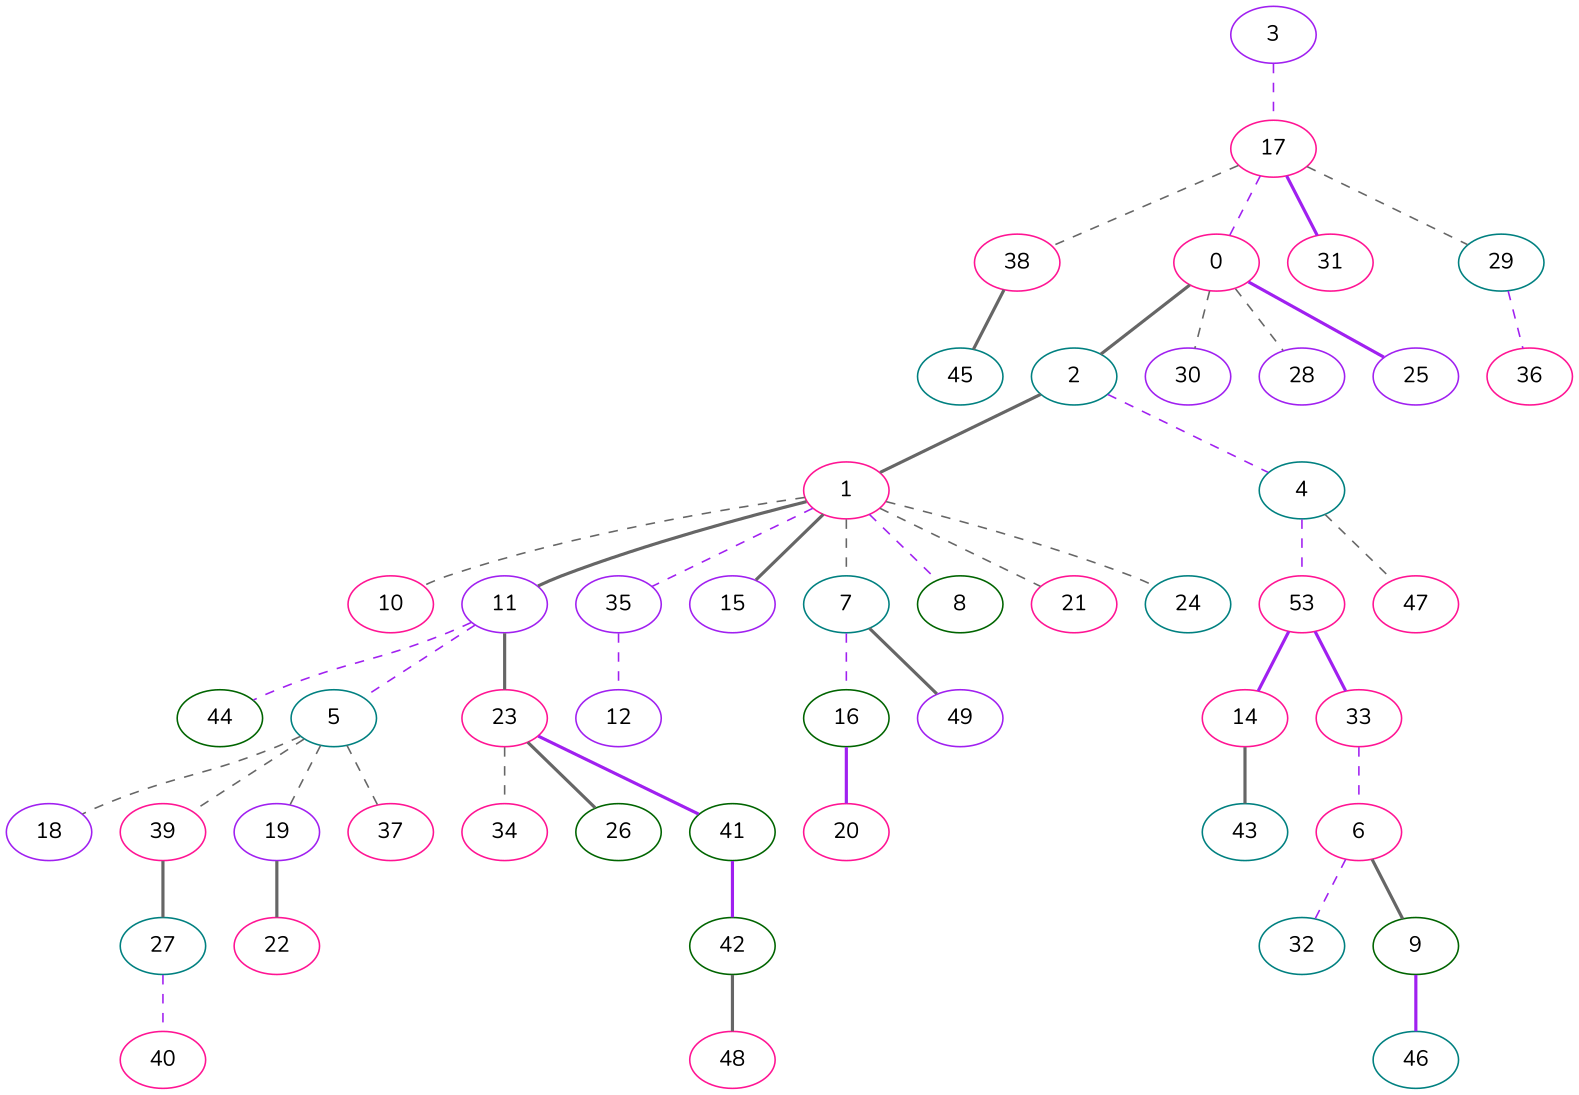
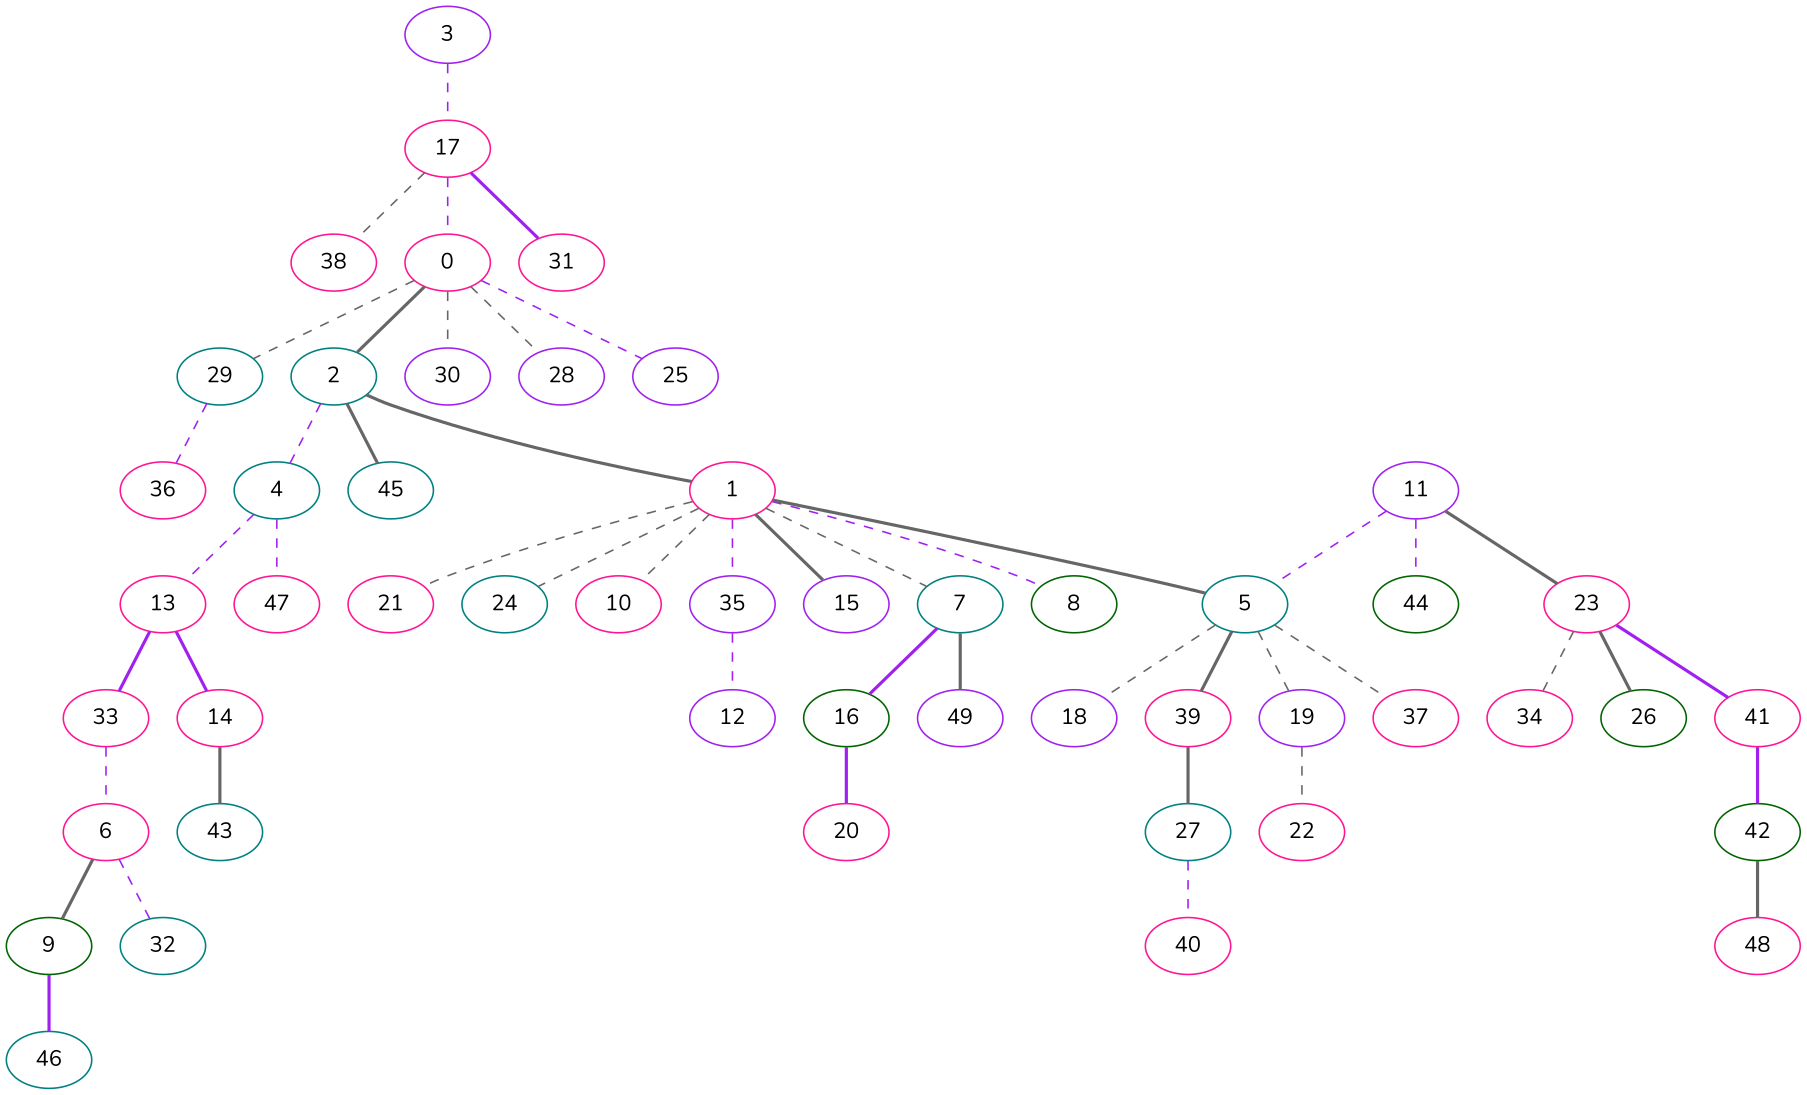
edge "17" -- "29": now "0" -- "29"
edge "38" -- "45": now "2" -- "45"
edge "0" -- "25": style bold -> dashed
edge "1" -- "11": now "1" -- "5"
edge "4" -- "47": color gray40 -> purple
node "53": label "53" -> "13"
edge "7" -- "16": style dashed -> bold
edge "5" -- "39": style dashed -> bold
node "41": color darkgreen -> deeppink
edge "19" -- "22": style bold -> dashed
